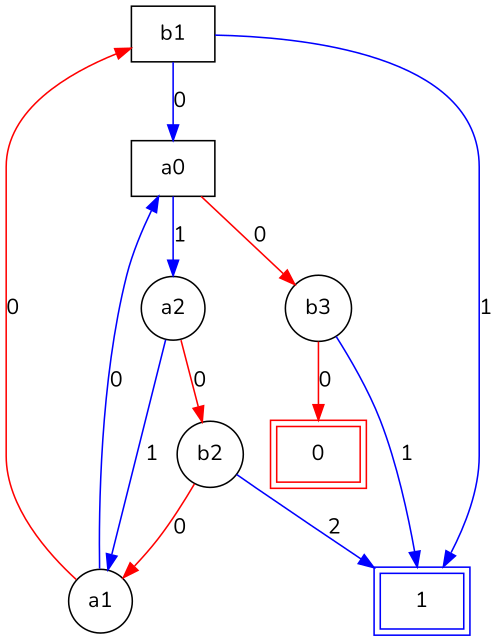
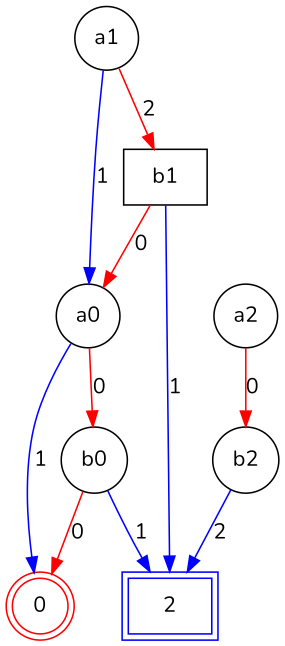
edge "b1" -> "a0": color blue -> red
node "a0": shape box -> circle
edge "a0" -> "a2": now "a0" -> "0"
edge "a1" -> "b1": label "0" -> "2"
node "b3": label "b3" -> "b0"
edge "a1" -> "a0": label "0" -> "1"
edge "a2" -> "a1": removed, label "1"
node "0": shape box -> circle
edge "b2" -> "a1": removed, label "0"
node "1": label "1" -> "2"
